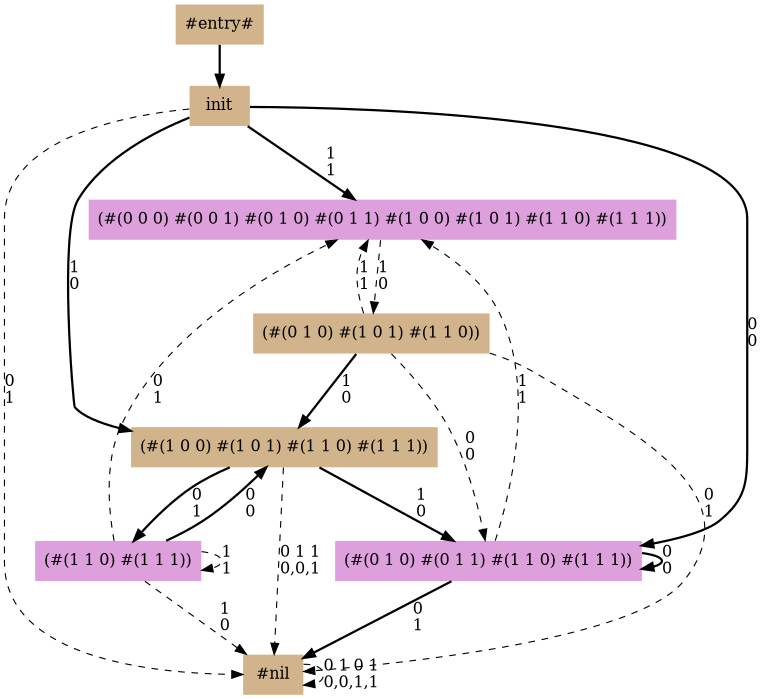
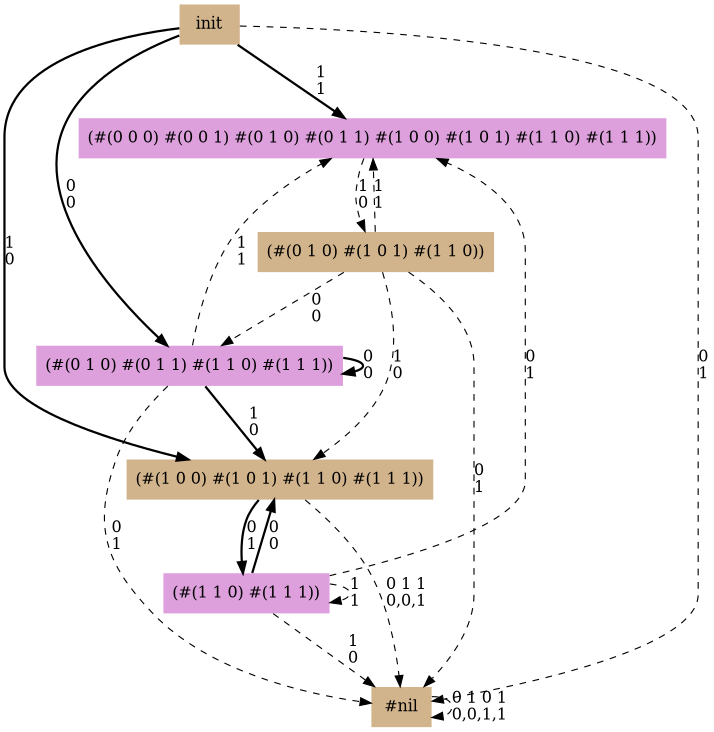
node "#entry#": removed
edge "(#(0 1 0) #(1 0 1) #(1 1 0))" -> "(#(1 0 0) #(1 0 1) #(1 1 0) #(1 1 1))": style bold -> dashed
edge "(#(1 0 0) #(1 0 1) #(1 1 0) #(1 1 1))" -> "(#(0 1 0) #(0 1 1) #(1 1 0) #(1 1 1))": reversed
edge "(#(0 1 0) #(0 1 1) #(1 1 0) #(1 1 1))" -> "#nil": style bold -> dashed
